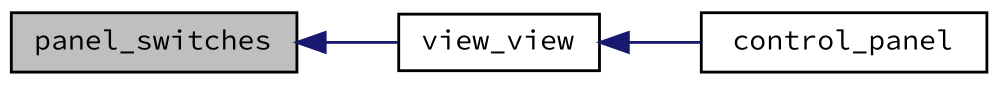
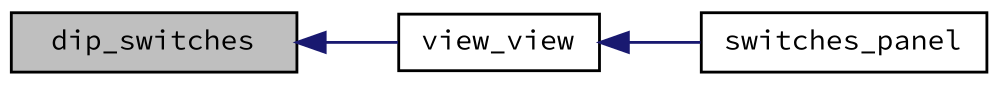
node "panel_switches": label "panel_switches" -> "dip_switches"
node "control_panel": label "control_panel" -> "switches_panel"
